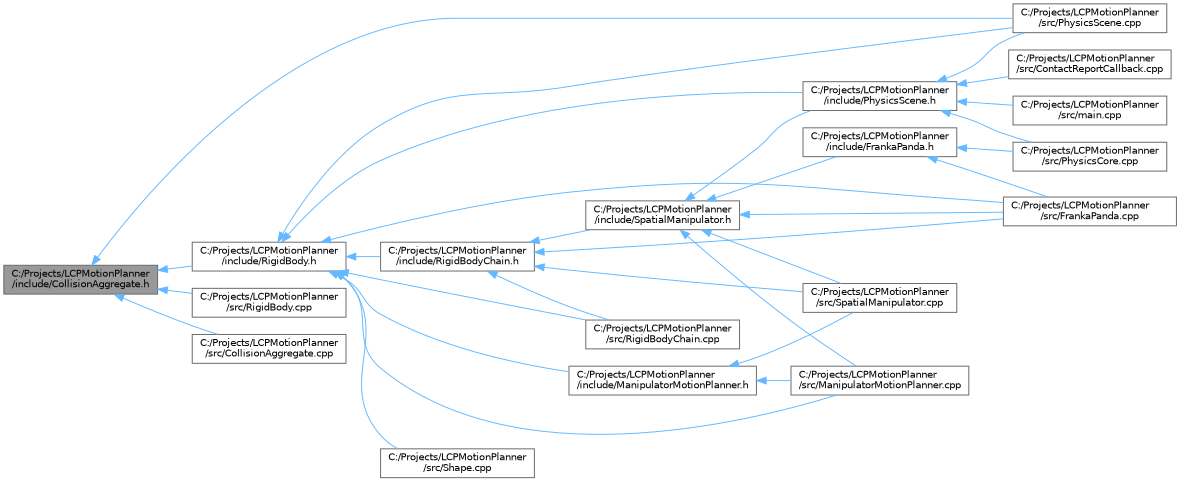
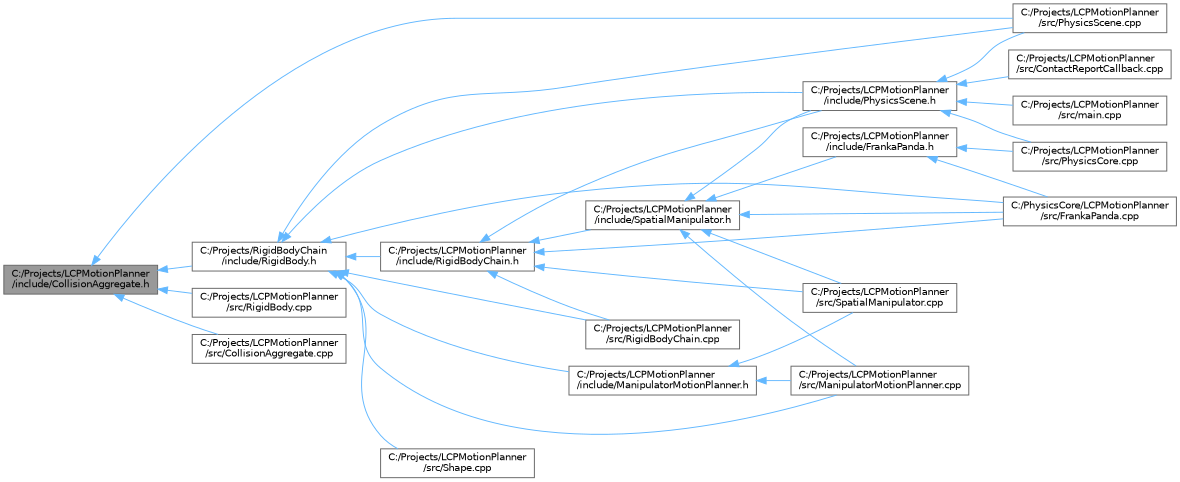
edge "C:/Projects/LCPMotionPlanner /include/PhysicsScene.h" -> "C:/Projects/LCPMotionPlanner /include/RigidBodyChain.h": added
node "C:/Projects/LCPMotionPlanner /src/FrankaPanda.cpp": label "C:/Projects/LCPMotionPlanner /src/FrankaPanda.cpp" -> "C:/PhysicsCore/LCPMotionPlanner /src/FrankaPanda.cpp"
node "C:/Projects/LCPMotionPlanner /include/RigidBody.h": label "C:/Projects/LCPMotionPlanner /include/RigidBody.h" -> "C:/Projects/RigidBodyChain /include/RigidBody.h"
